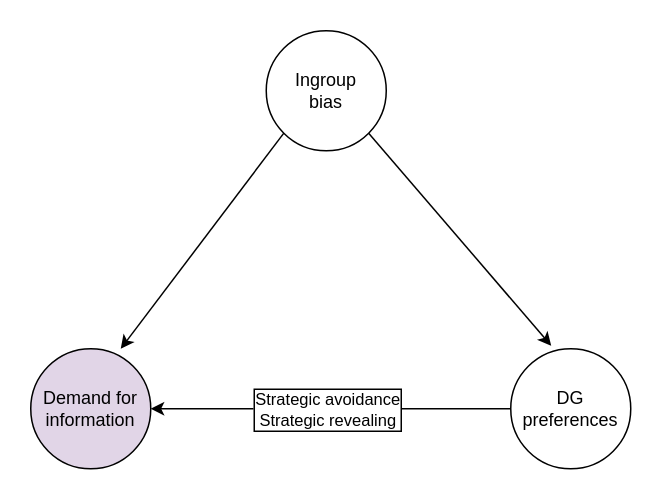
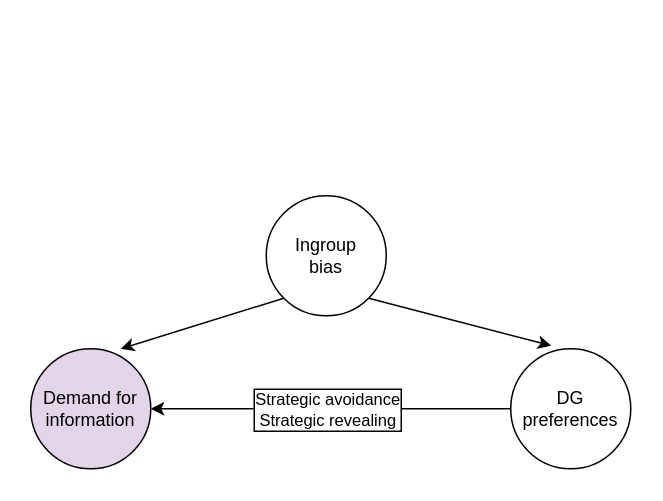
node "Ingroup bias": moved (326, 91) -> (326, 256)
